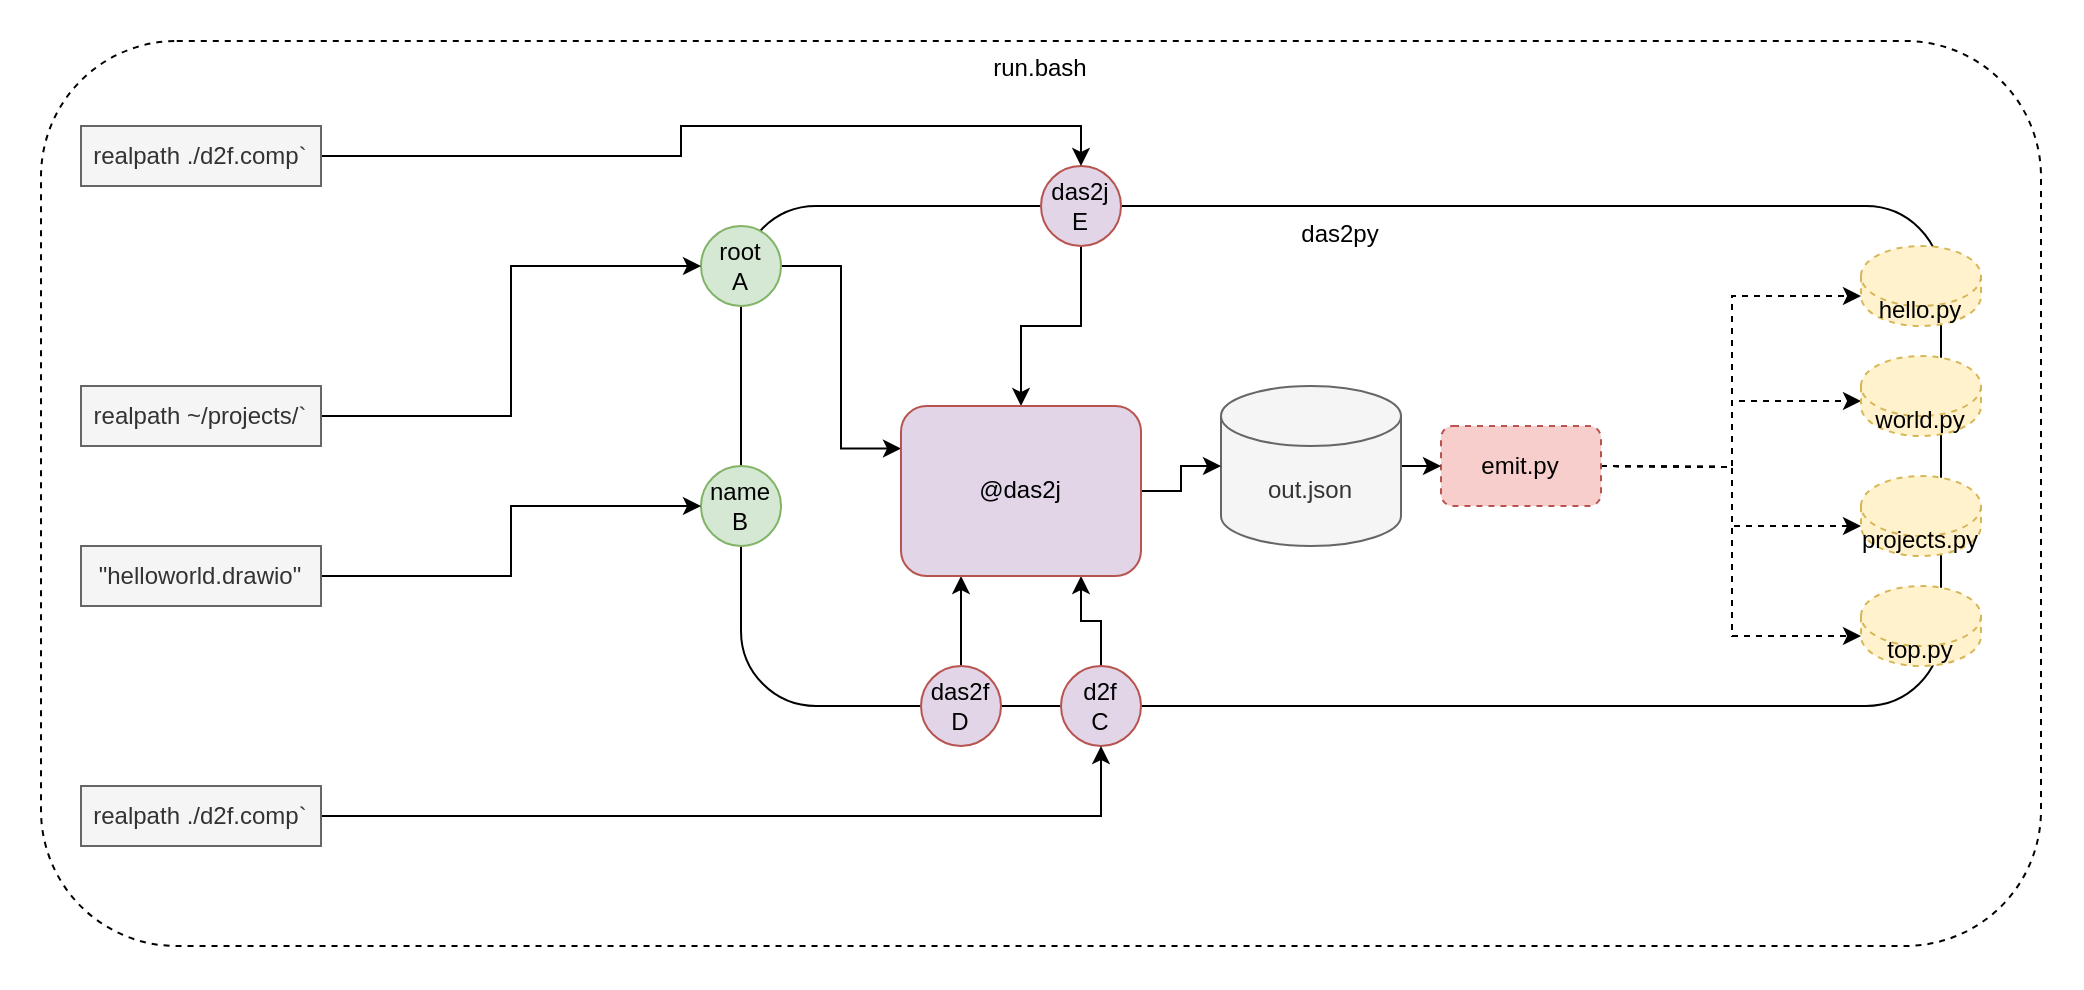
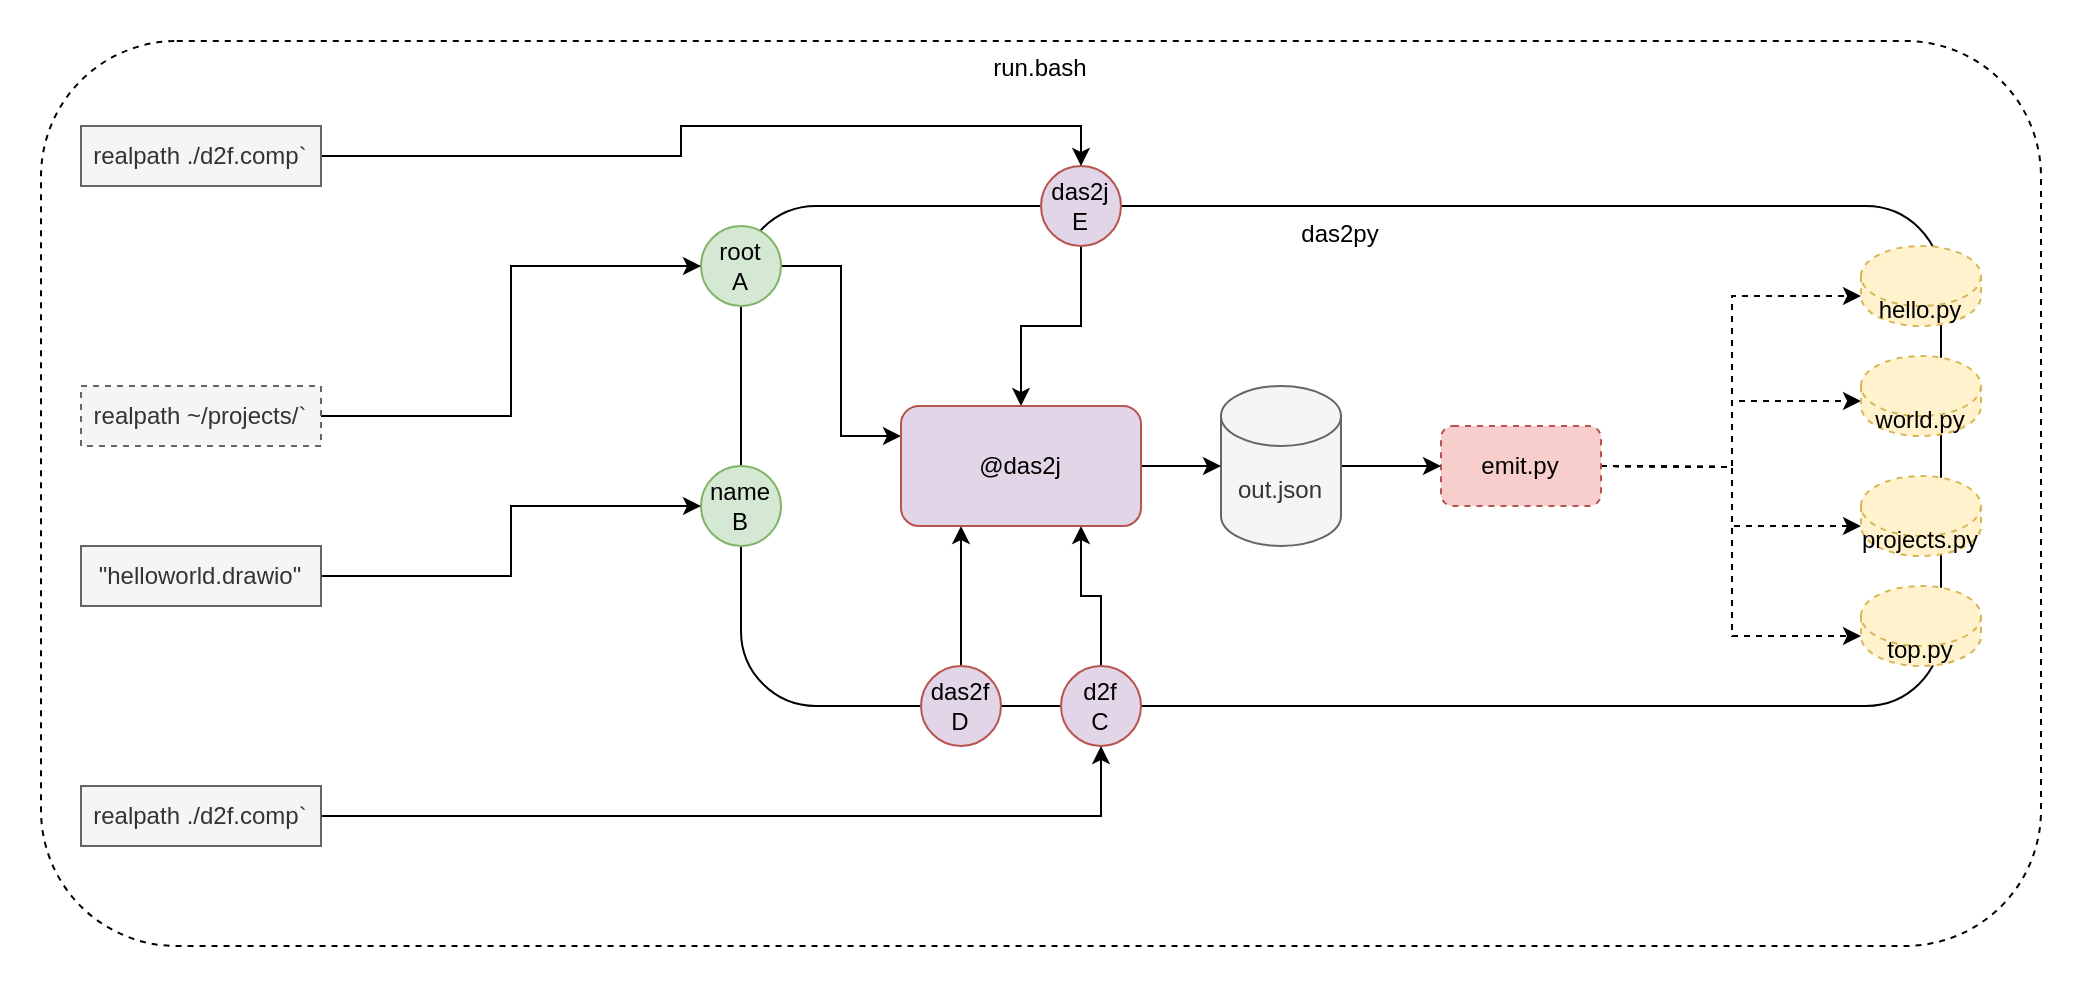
node "realpath ~/projects/`": style solid -> dashed
node "out.json": size 180x160 -> 120x160
node "@das2j": size 240x170 -> 240x120
